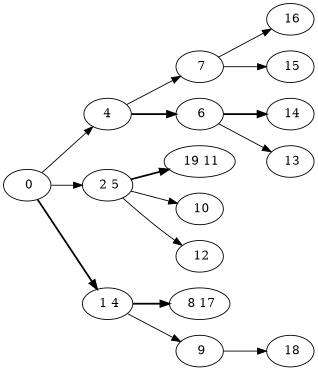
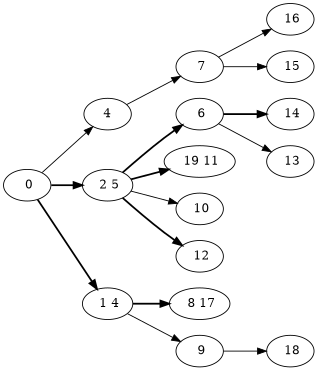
edge "4" -> "6": now "2 5" -> "6"
edge "0" -> "2 5": style solid -> bold
edge "2 5" -> "12": style solid -> bold
